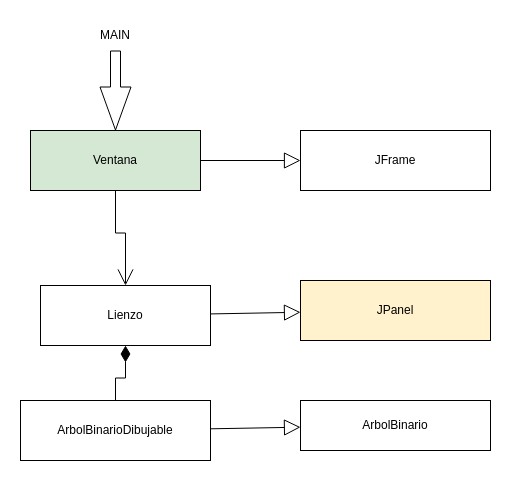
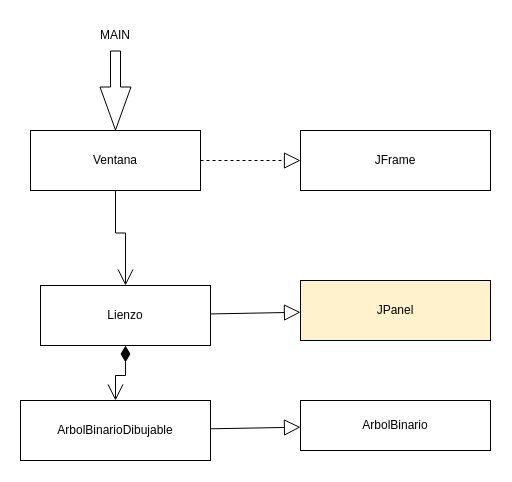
node "Ventana": fillcolor #d5e8d4 -> #ffffff
edge "Ventana" -> "JFrame": style solid -> dashed
edge "ArbolBinarioDibujable" -> "Lienzo": arrowhead none -> open
